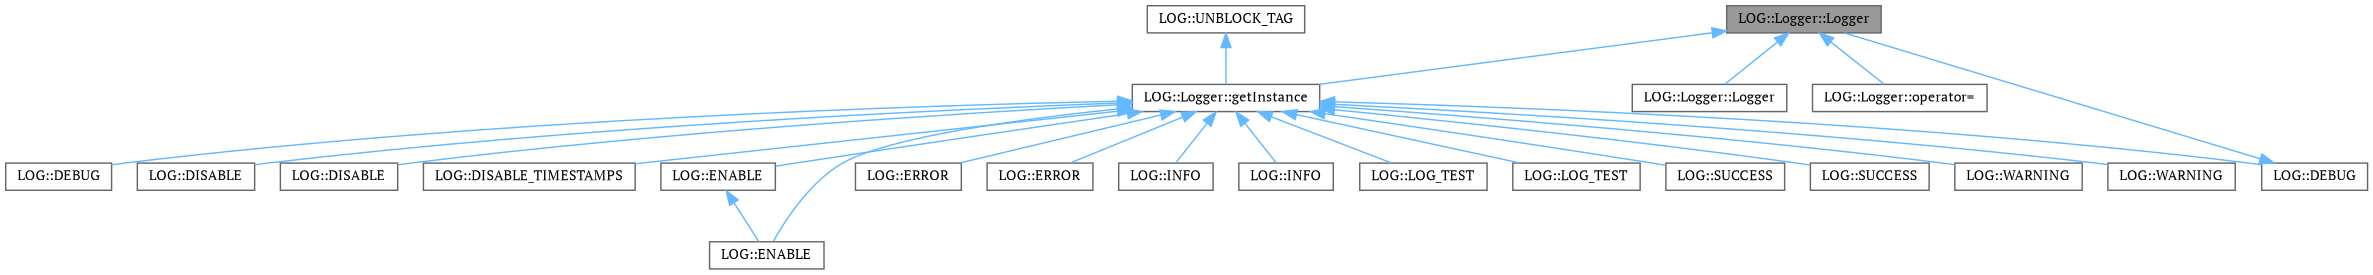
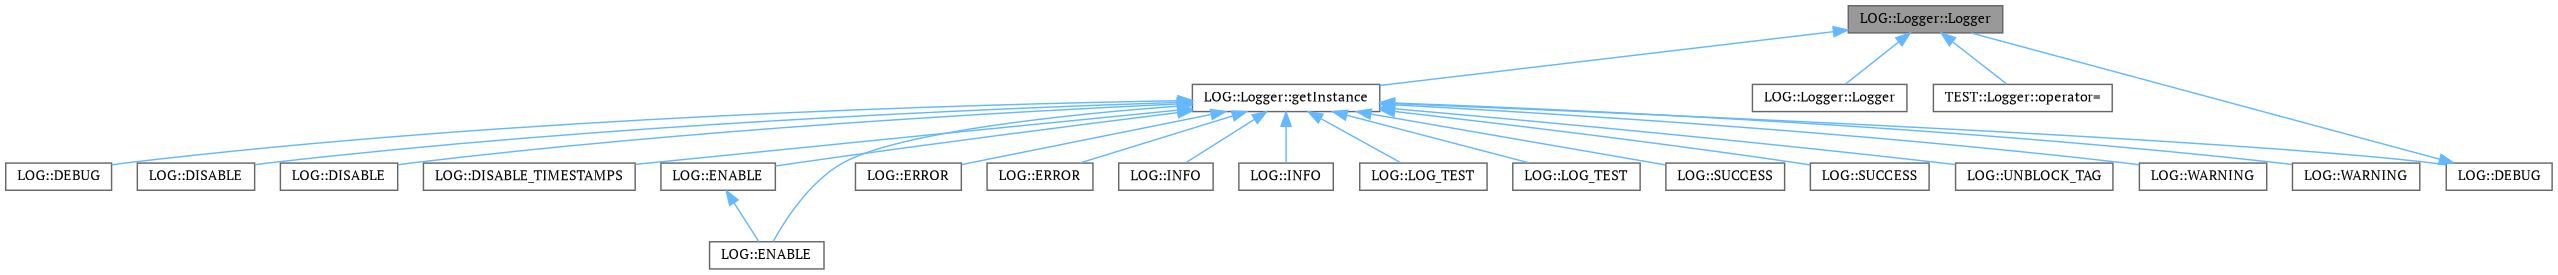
edge "LOG::Logger::getInstance" -> "LOG::UNBLOCK_TAG": reversed
node "LOG::Logger::operator=": label "LOG::Logger::operator=" -> "TEST::Logger::operator="
